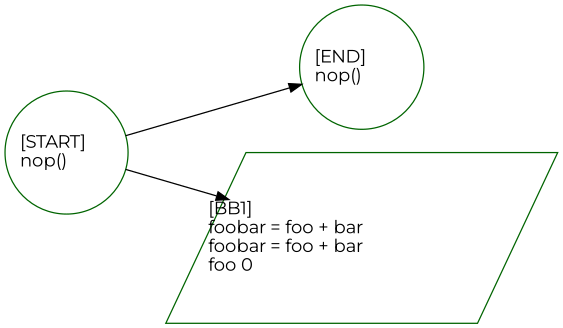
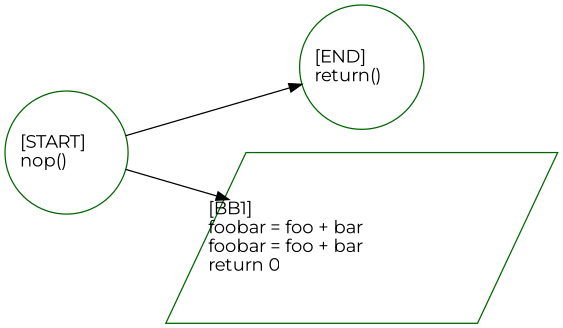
node "[END] nop()": label "[END] nop()" -> "[END] return()"
node "[BB1] foobar = foo + bar foobar = foo + bar foo 0": label "[BB1] foobar = foo + bar foobar = foo + bar foo 0" -> "[BB1] foobar = foo + bar foobar = foo + bar return 0"
